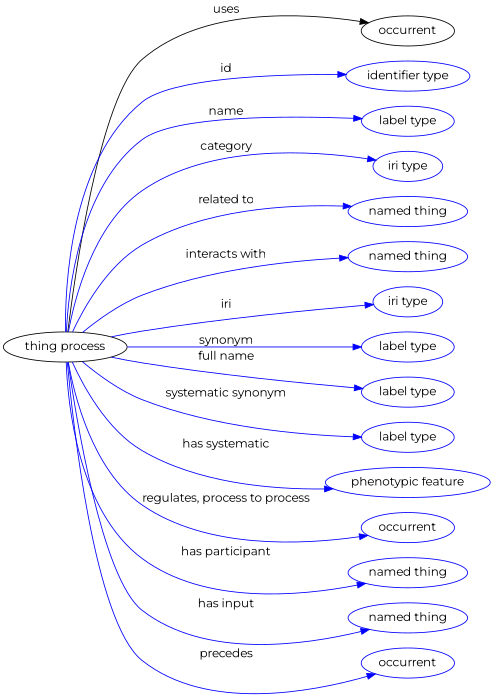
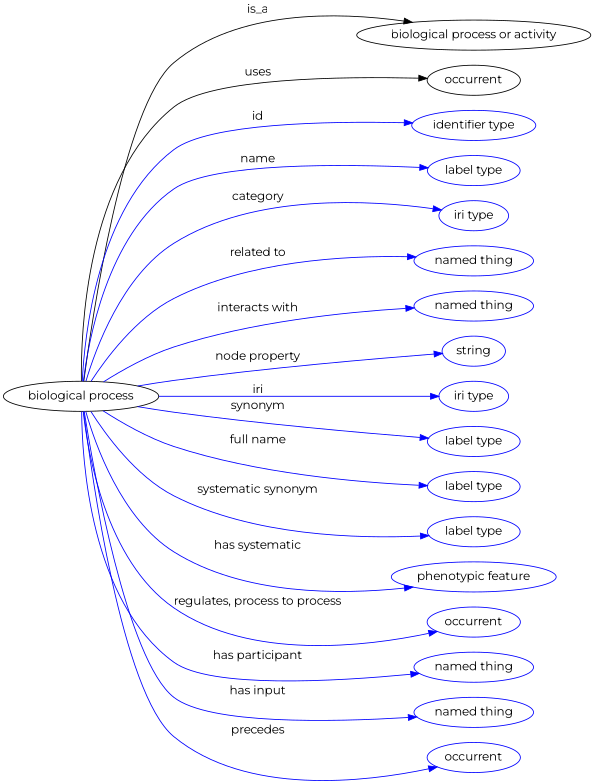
node "biological process or activity": added
node "thing process": label "thing process" -> "biological process"
node "string": added
